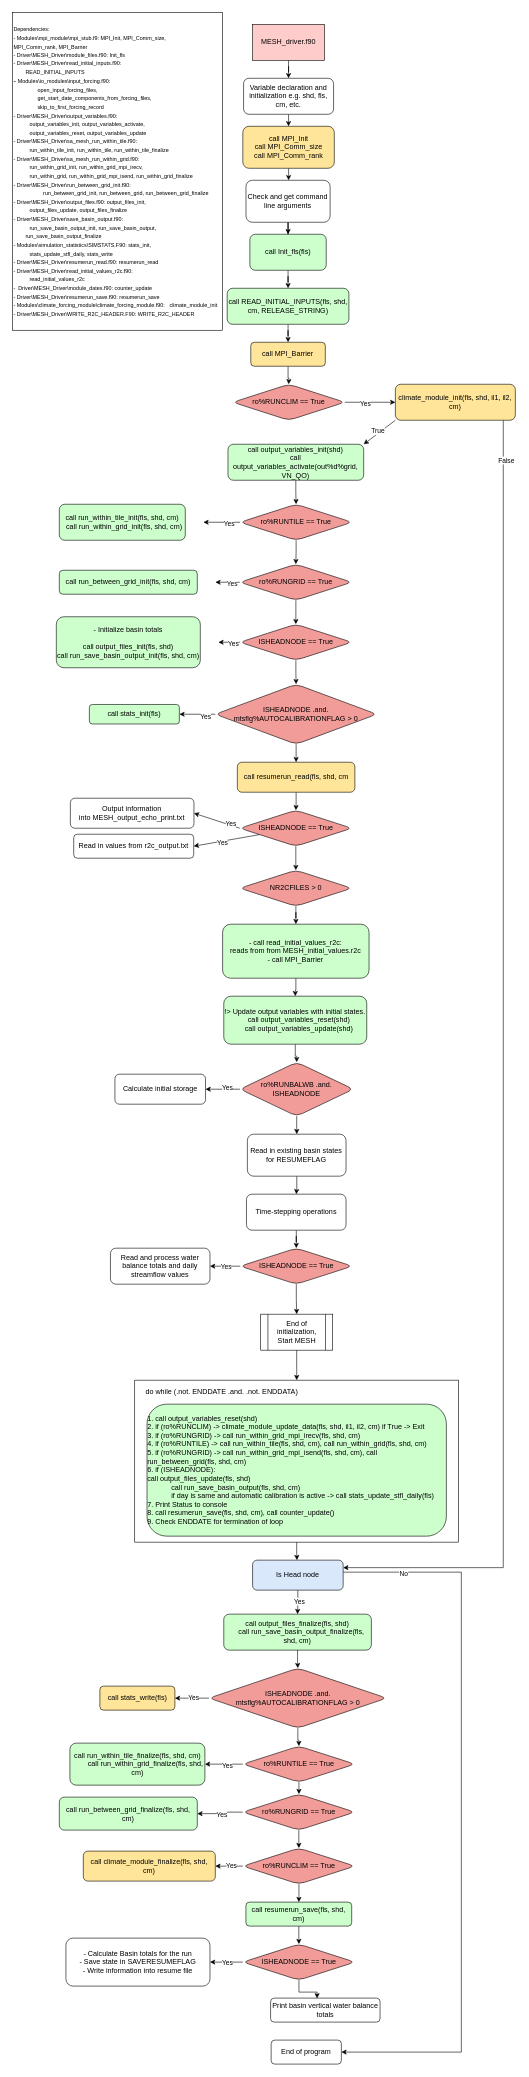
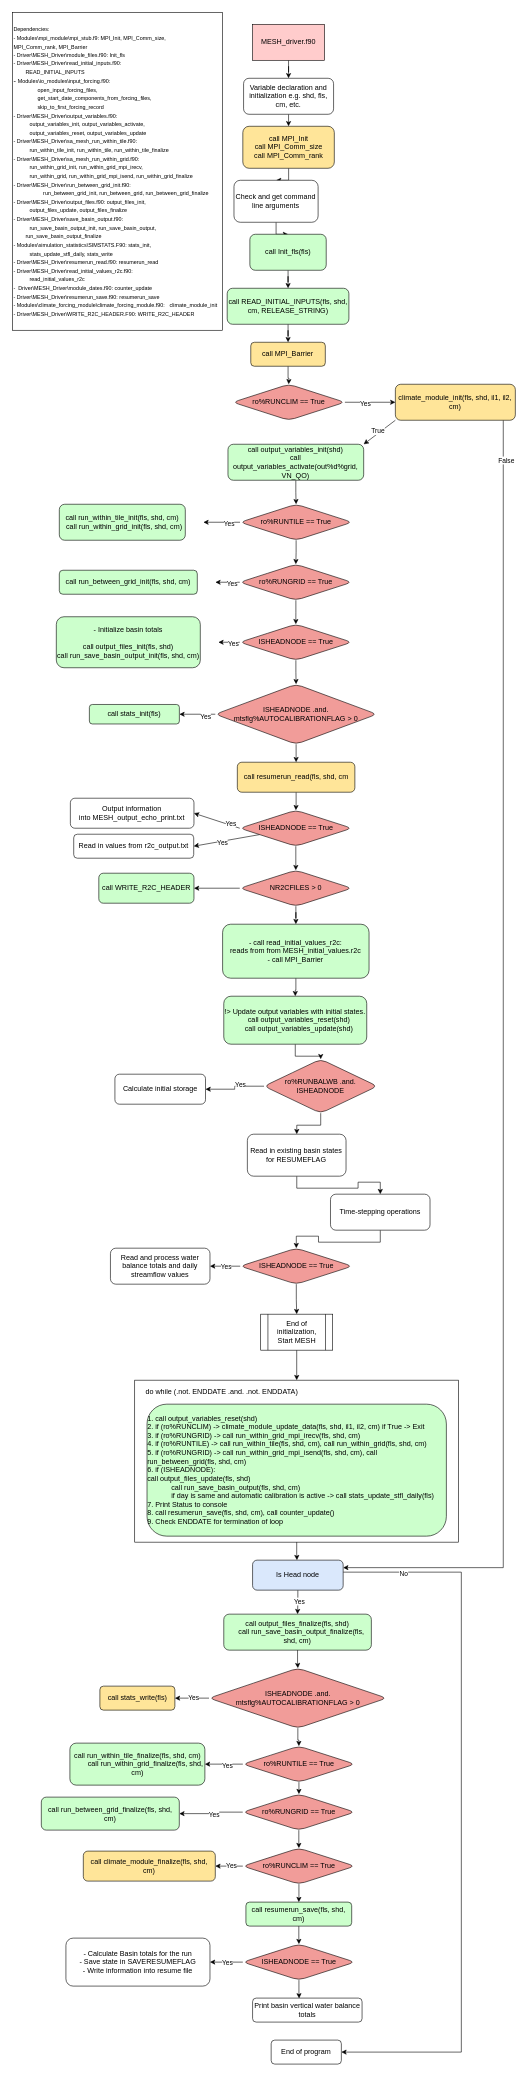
node "Check and get command line arguments": moved (288, 201) -> (276, 201)
node "call WRITE_R2C_HEADER": added
edge "NR2CFILES > 0" -> "call WRITE_R2C_HEADER": added
node "ro%RUNBALWB .and. ISHEADNODE": moved (297, 1089) -> (321, 1086)
node "Time-stepping operations": moved (296, 1212) -> (380, 1212)
node "call run_between_grid_finalize(fls, shd, cm)": moved (128, 1814) -> (110, 1814)
node "Print basin vertical water balance totals": moved (325, 2010) -> (307, 2010)
